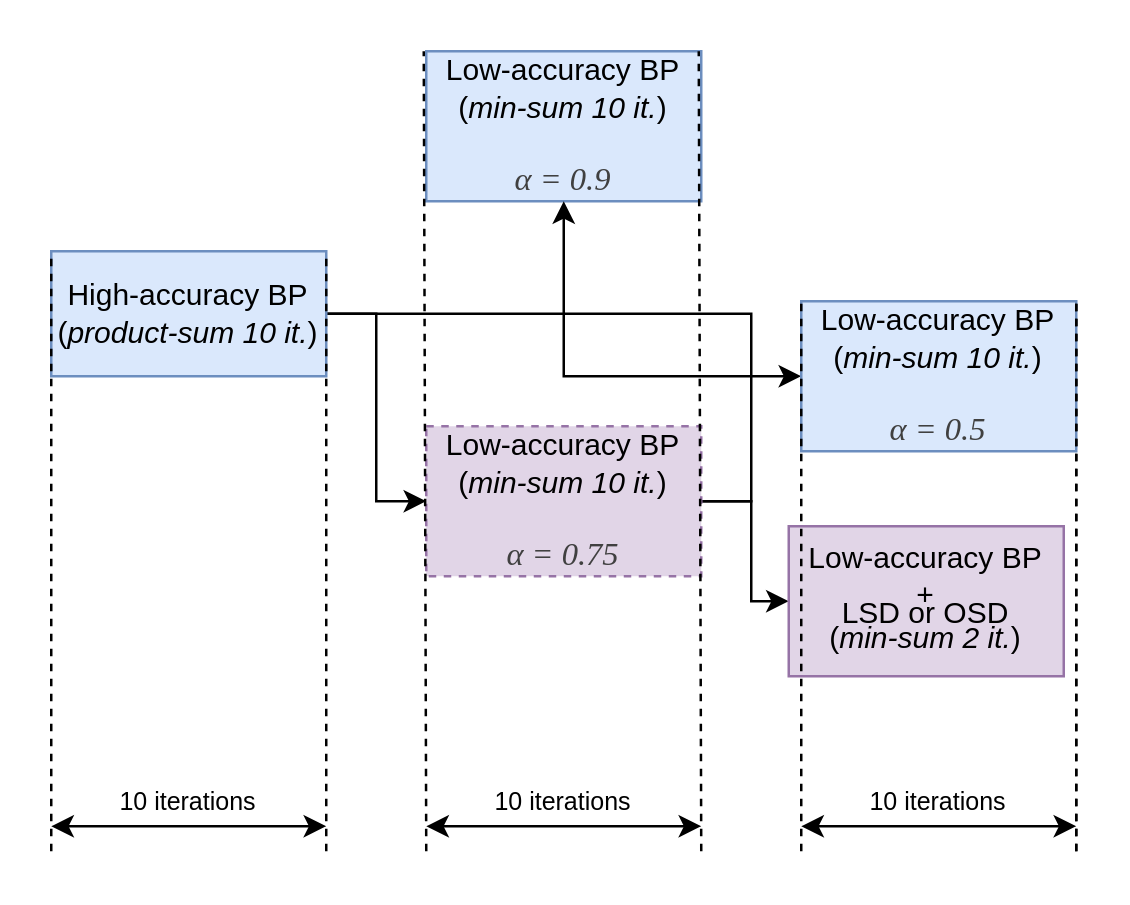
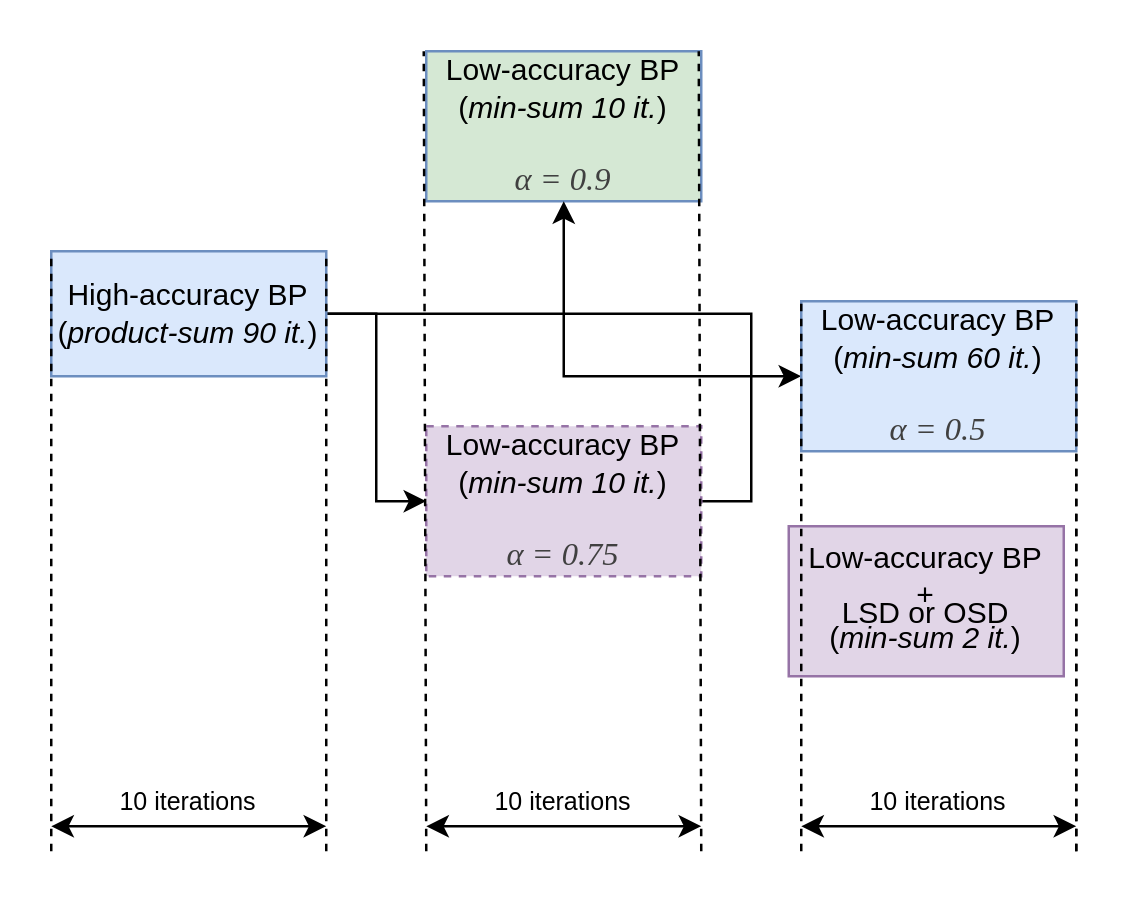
node "Low-accuracy BP (min-sum 10 it.) α = 0.9": fillcolor #dae8fc -> #d5e8d4
node "High-accuracy BP (product-sum 10 it.)": label "High-accuracy BP (product-sum 10 it.)" -> "High-accuracy BP (product-sum 90 it.)"
node "Low-accuracy BP (min-sum 10 it.) α = 0.5": label "Low-accuracy BP (min-sum 10 it.) α = 0.5" -> "Low-accuracy BP (min-sum 60 it.) α = 0.5"
edge "Low-accuracy BP (min-sum 10 it.) α = 0.75" -> "Low-accuracy BP + LSD or OSD (min-sum 2 it.)": removed
